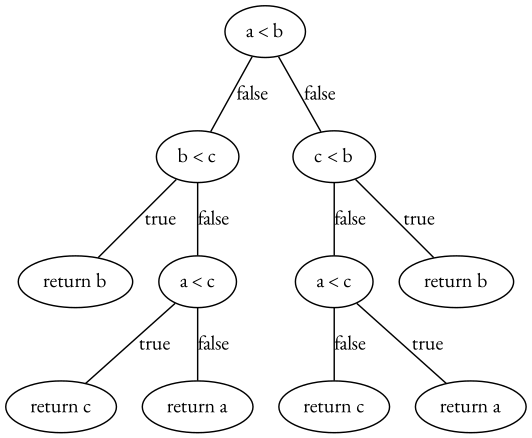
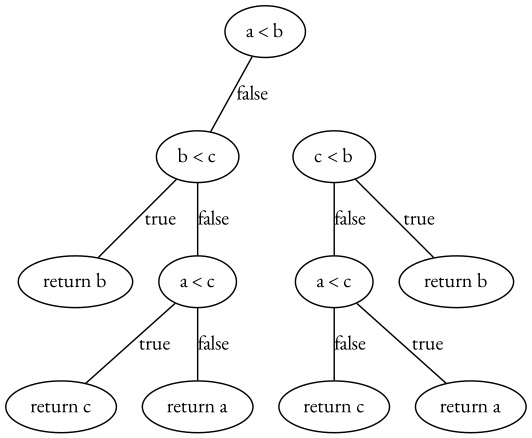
edge "a < b" -- "c < b": removed, label "false"
